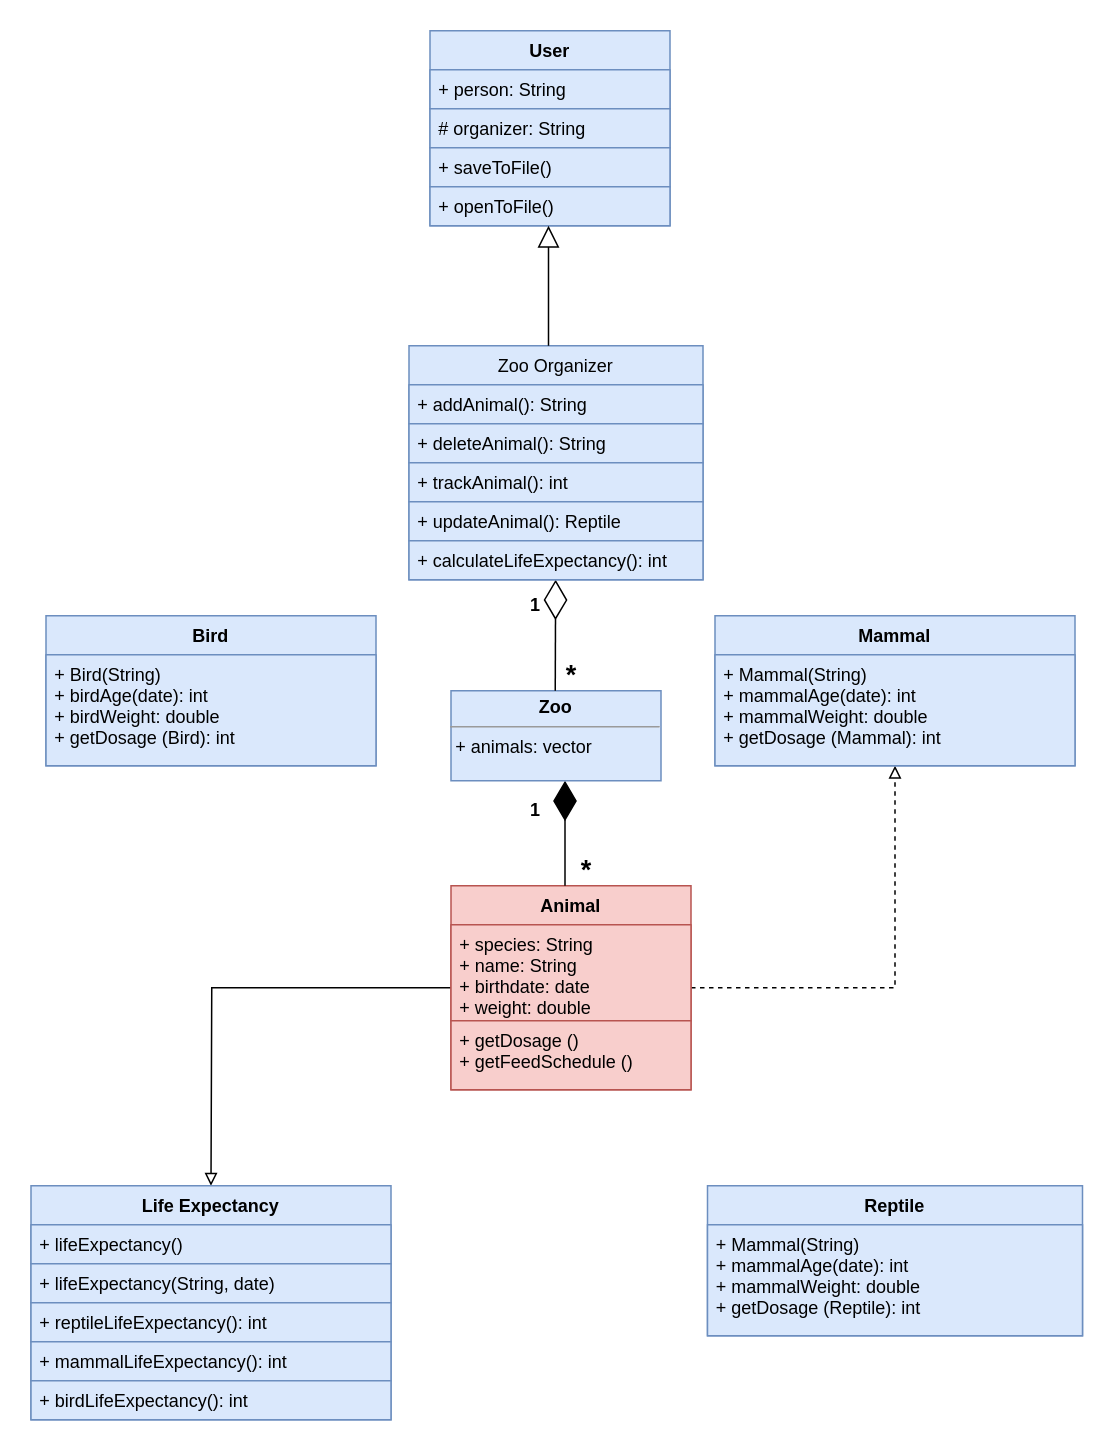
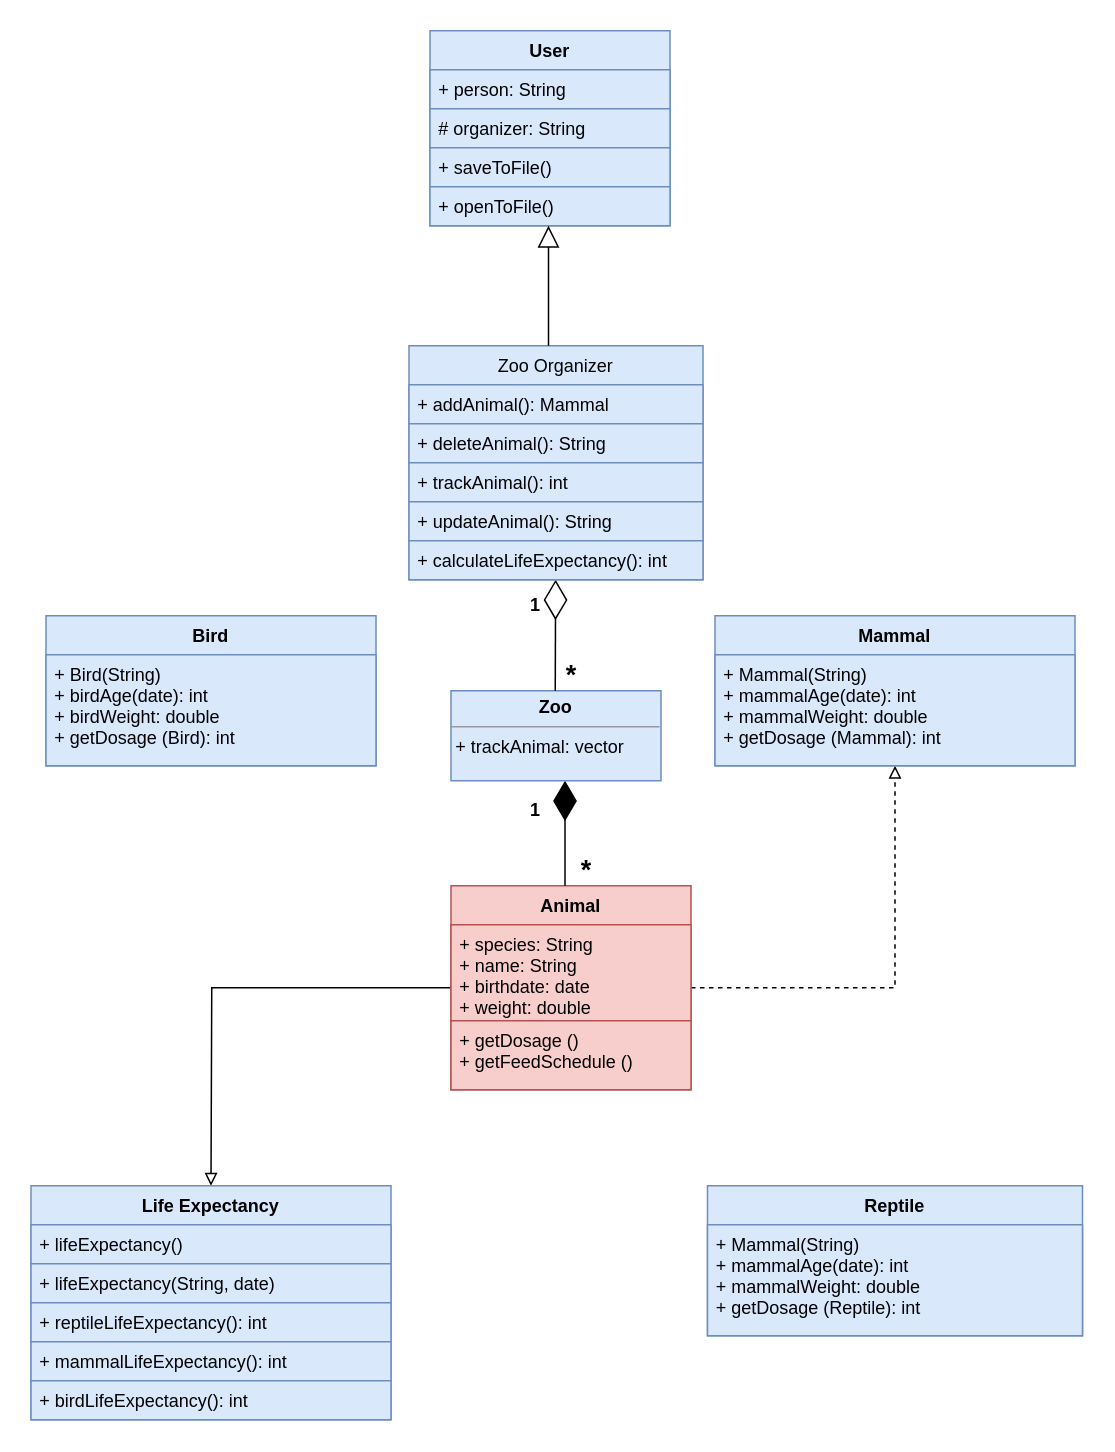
node "+ addAnimal(): String": label "+ addAnimal(): String" -> "+ addAnimal(): Mammal"
node "+ updateAnimal(): Reptile": label "+ updateAnimal(): Reptile" -> "+ updateAnimal(): String"
node "Zoo + animals: vector": label "Zoo + animals: vector" -> "Zoo + trackAnimal: vector"
